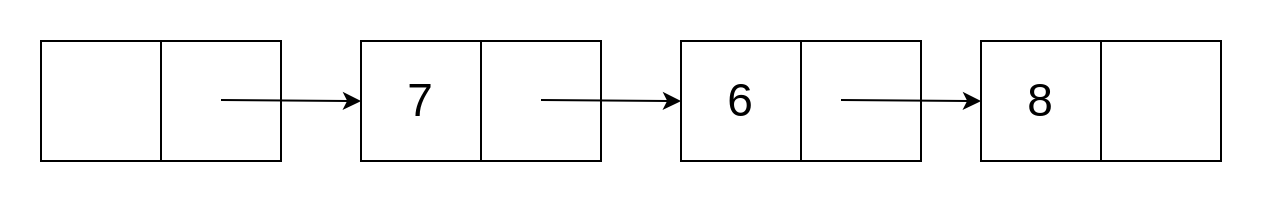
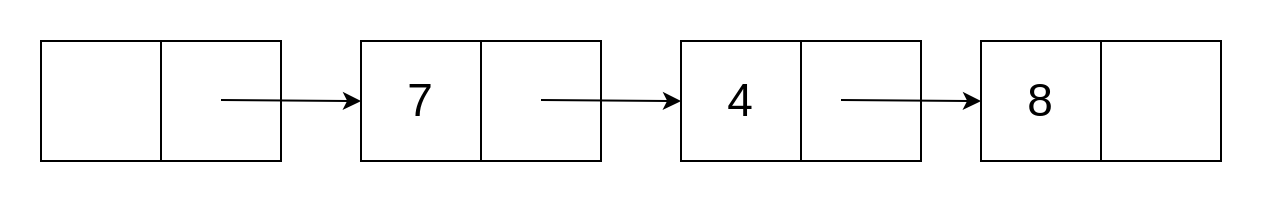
node "6": label "6" -> "4"
